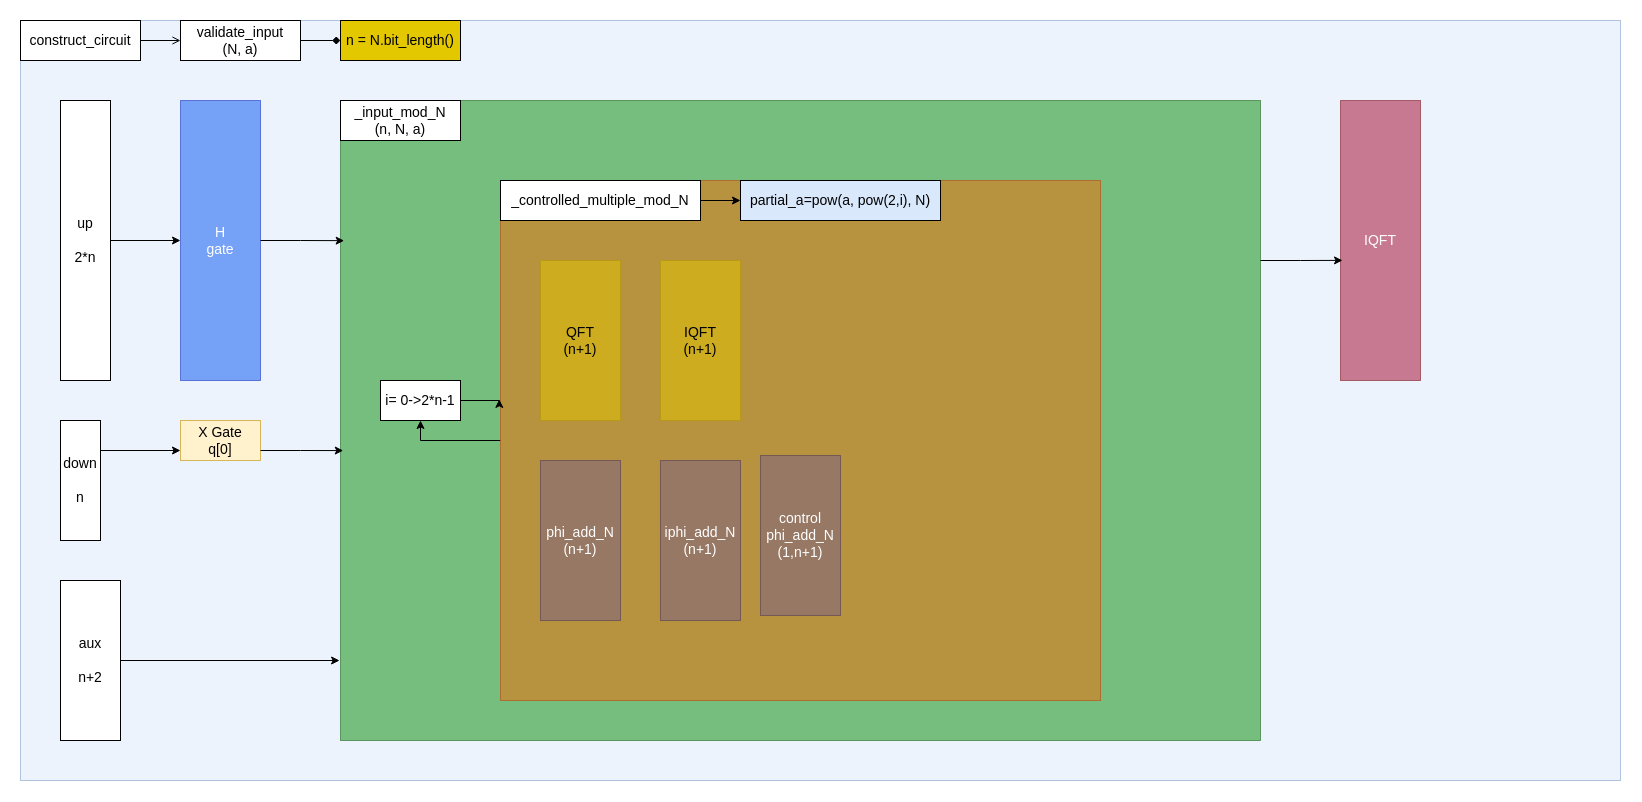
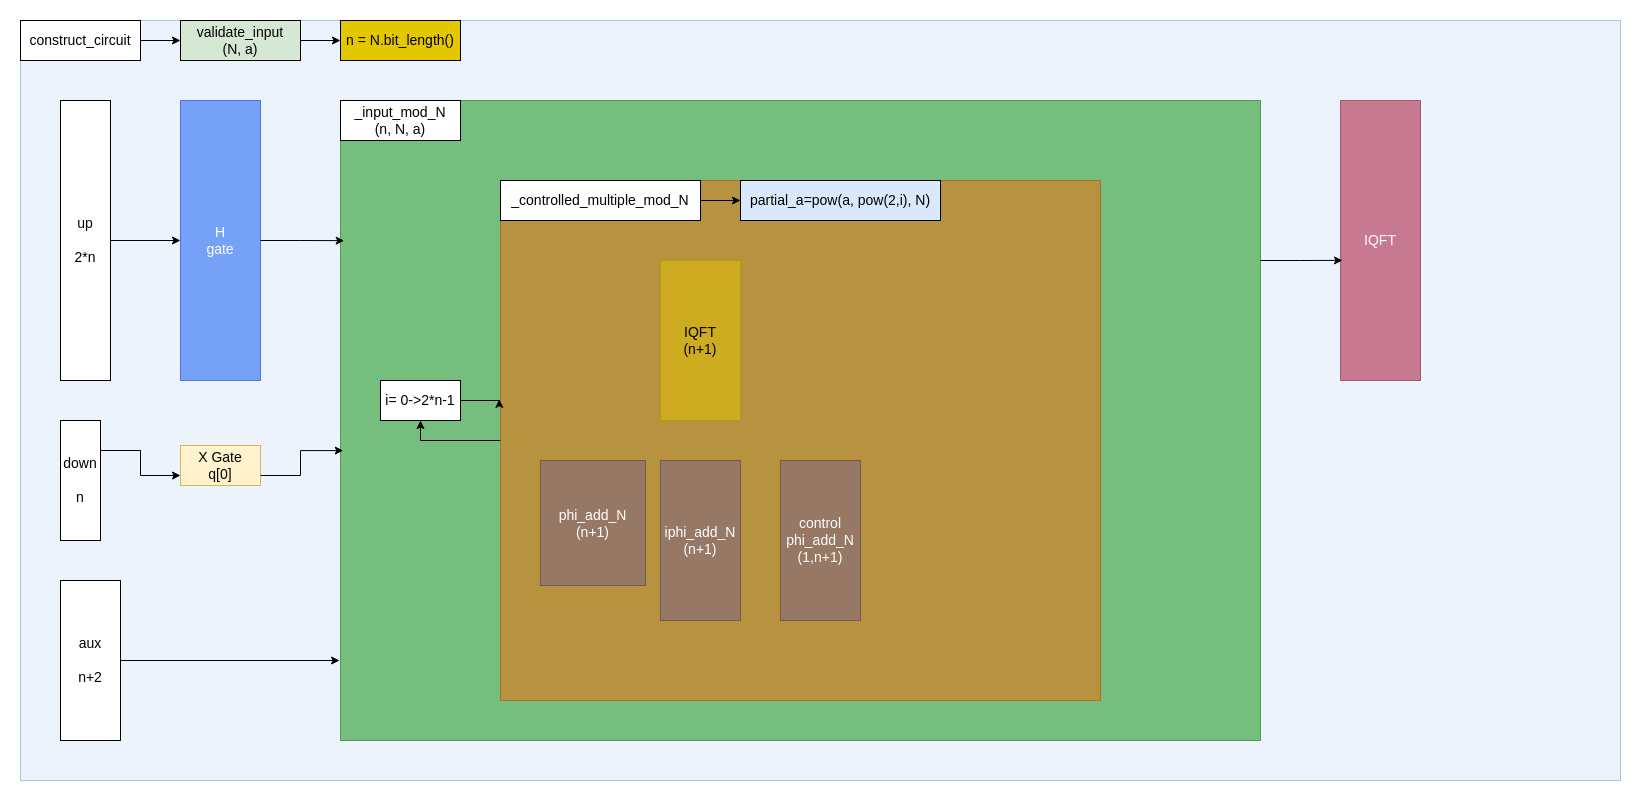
edge "construct_circuit" -> "validate_input (N, a)": arrowhead open -> classic
node "validate_input (N, a)": fillcolor #ffffff -> #d5e8d4
edge "validate_input (N, a)" -> "n = N.bit_length()": arrowhead diamond -> classic
node "QFT (n+1)": removed
node "X Gate q[0]": moved (221, 441) -> (221, 466)
node "control phi_add_N (1,n+1)": moved (801, 536) -> (821, 541)
node "phi_add_N (n+1)": size 80x160 -> 105x125
